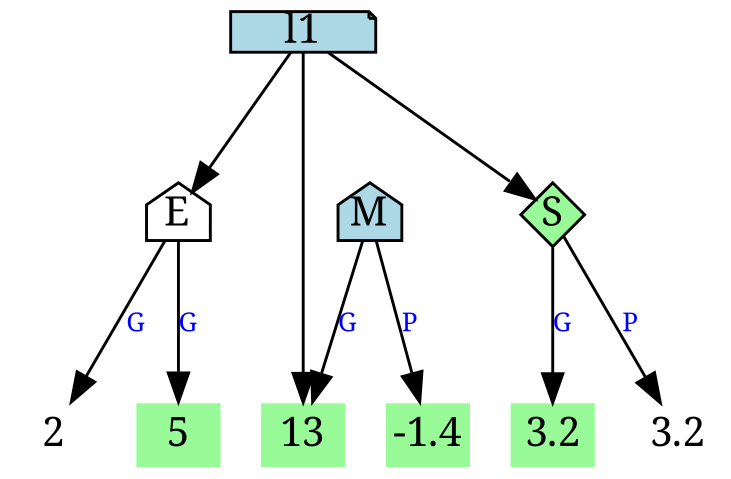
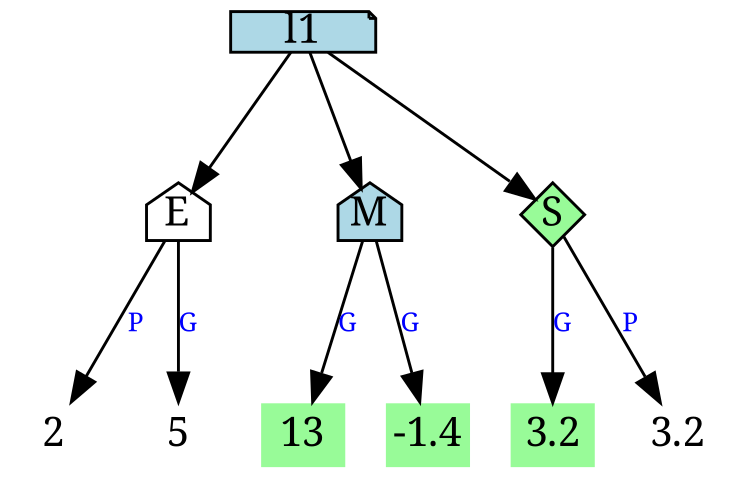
edge "l1" -> "13": now "l1" -> "M"
edge "E" -> "2": label "G" -> "P"
edge "M" -> "-1.4": label "P" -> "G"
node "5": fillcolor palegreen -> white
